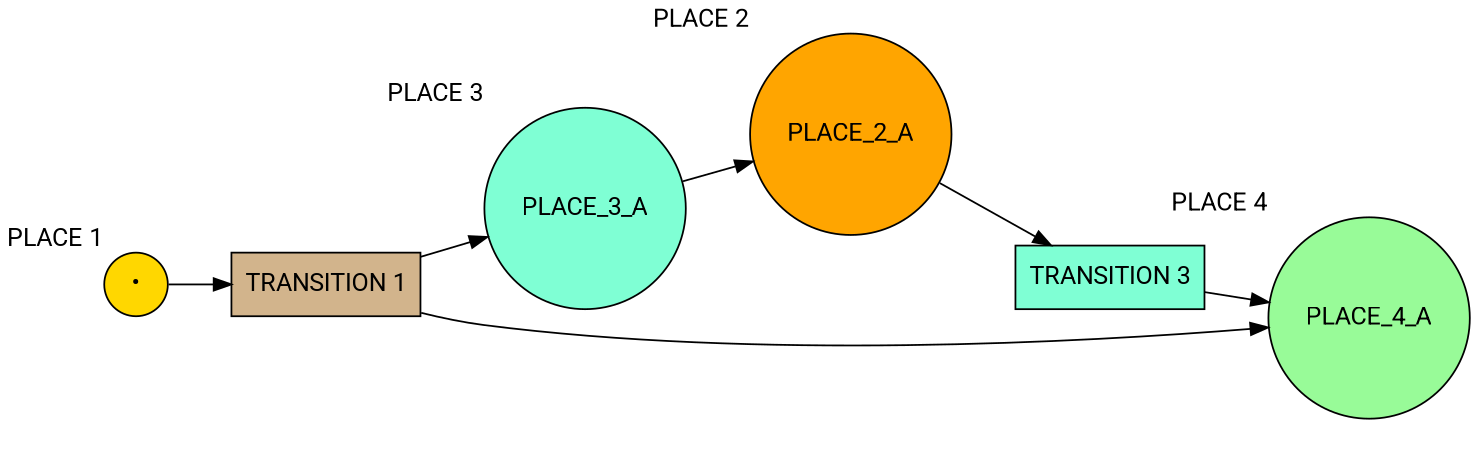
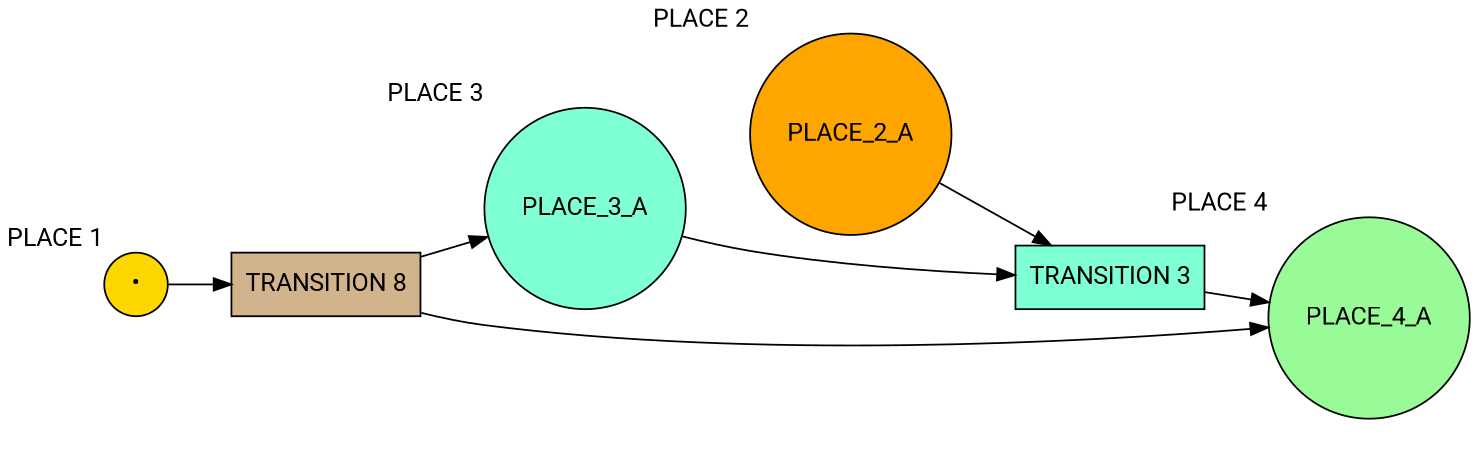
edge "PLACE_3_A PLACE 3" -> "PLACE_2_A PLACE 2": now "PLACE_3_A PLACE 3" -> "TRANSITION 3"
node "TRANSITION 1": label "TRANSITION 1" -> "TRANSITION 8"
